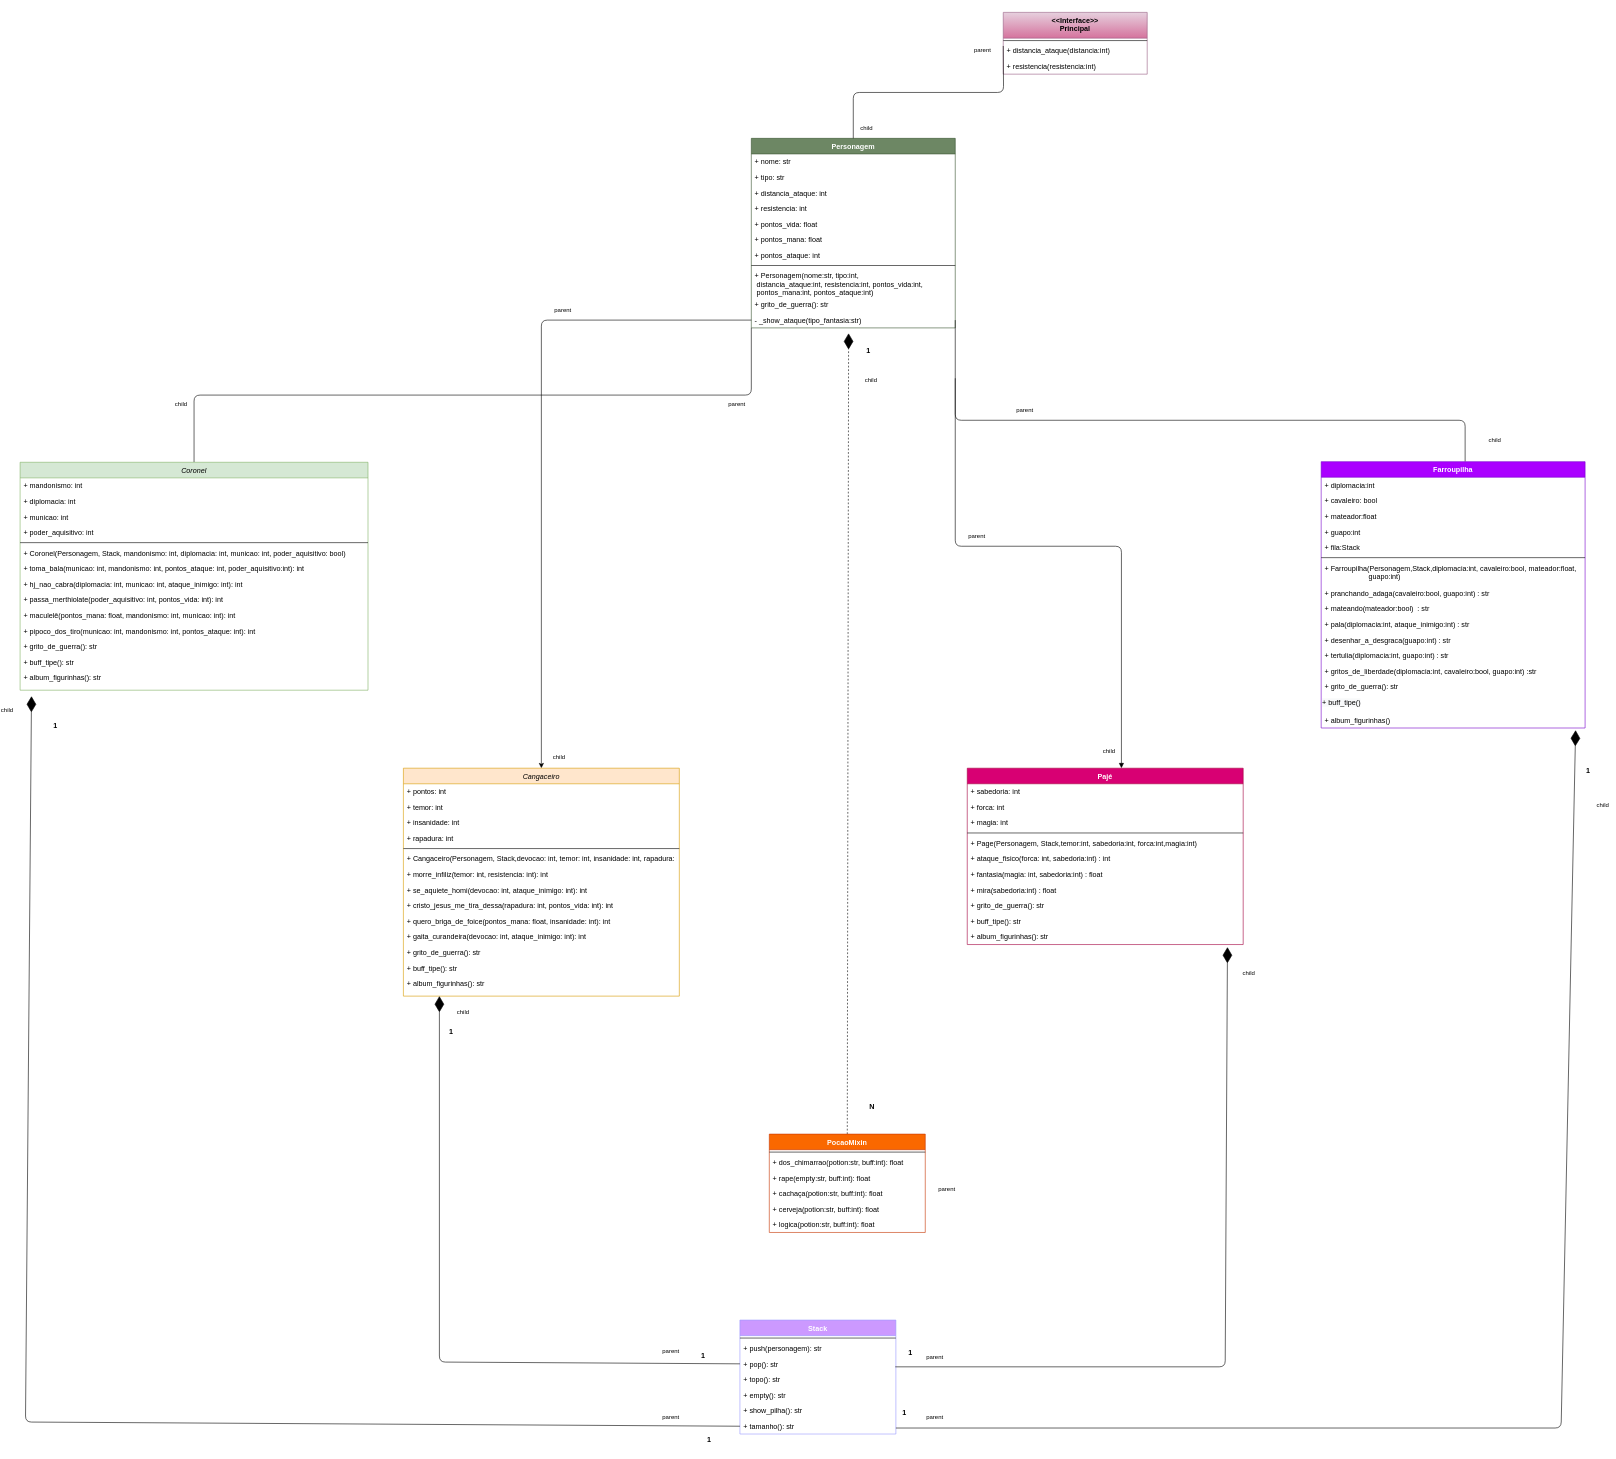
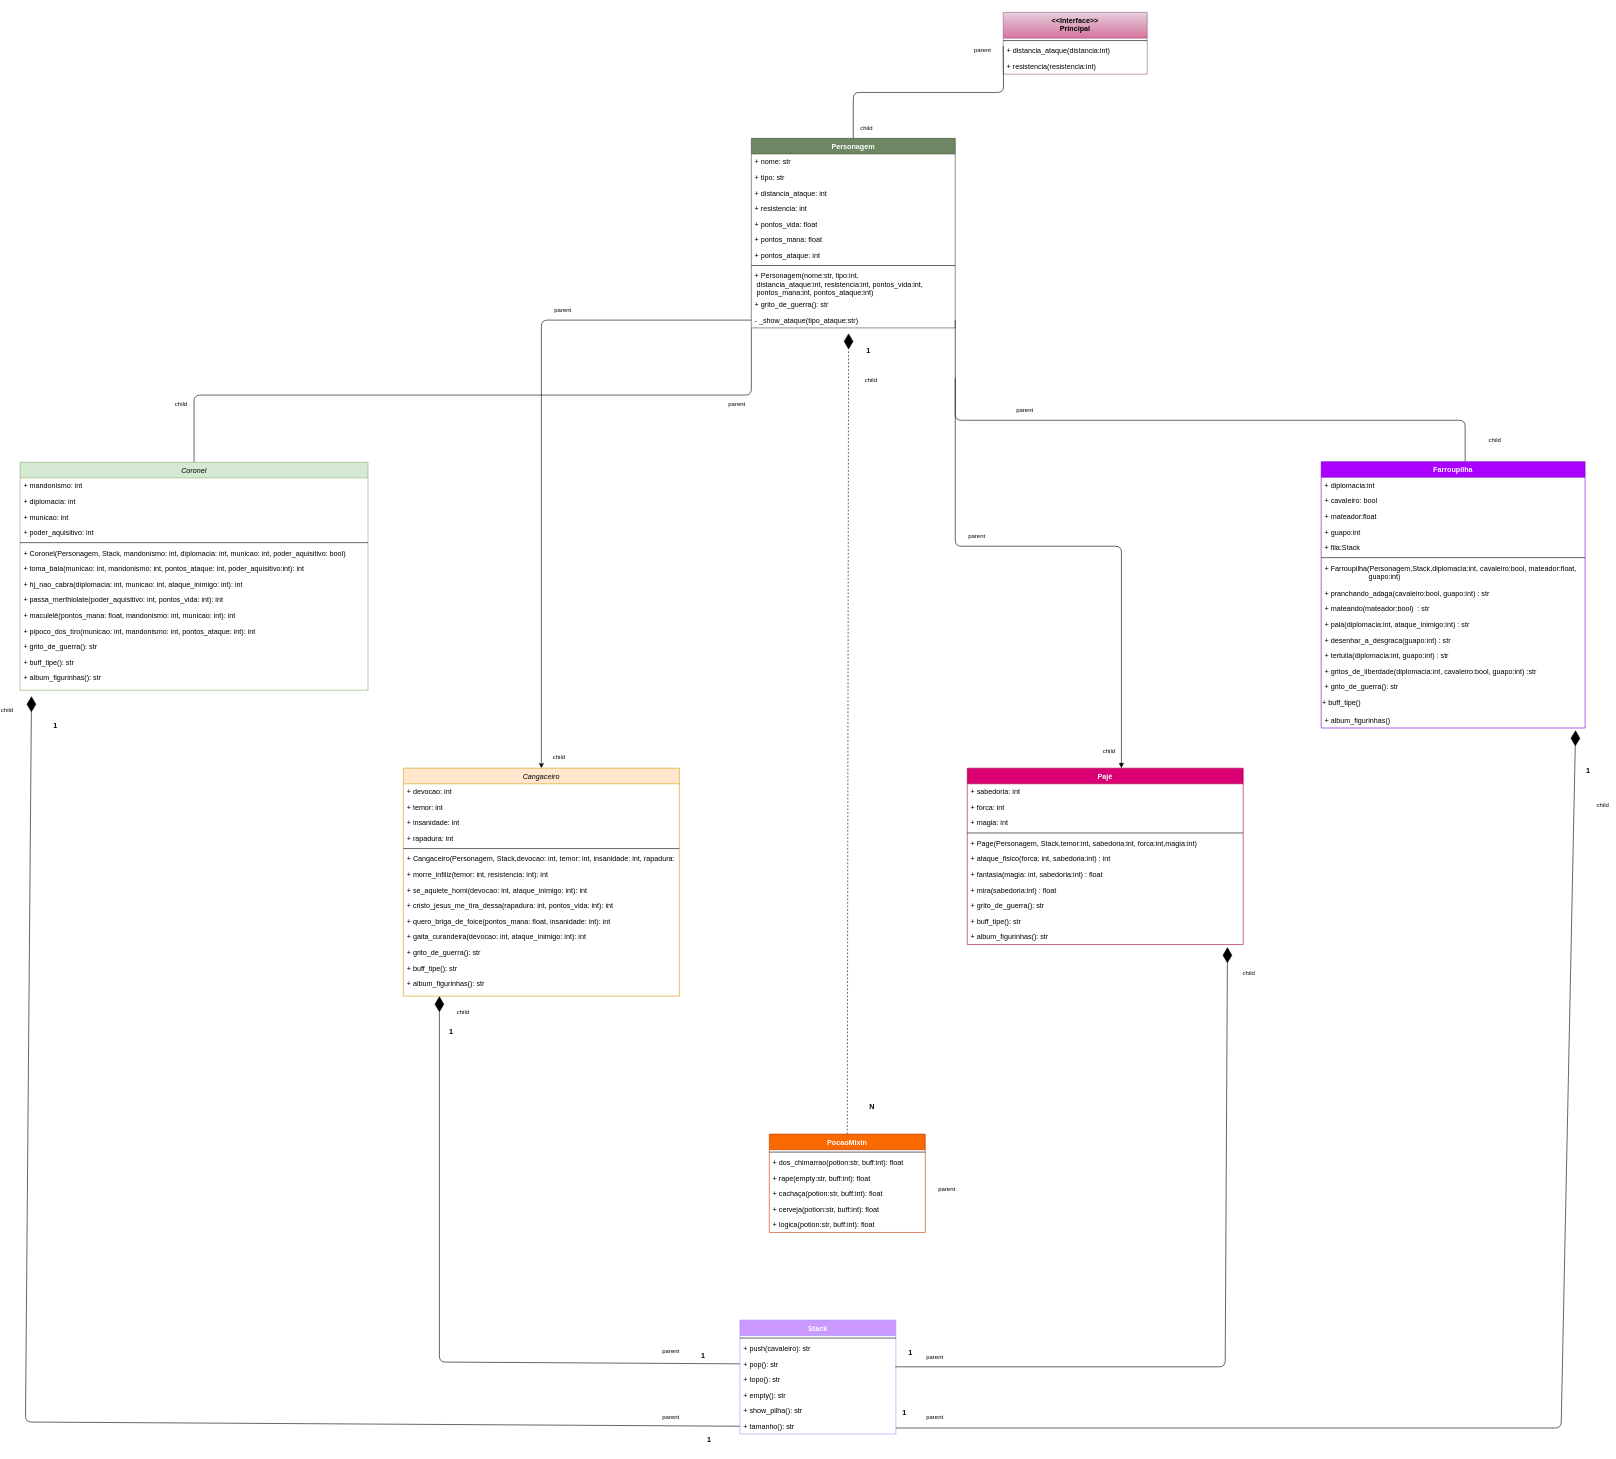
node "- _show_ataque(tipo_fantasia:str)": label "- _show_ataque(tipo_fantasia:str)" -> "- _show_ataque(tipo_ataque:str)"
node "+ pontos: int": label "+ pontos: int" -> "+ devocao: int"
node "+ push(personagem): str": label "+ push(personagem): str" -> "+ push(cavaleiro): str"
